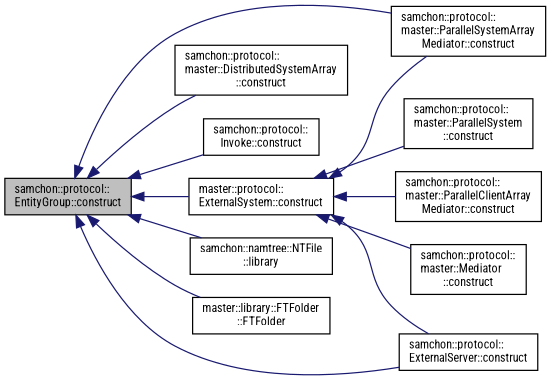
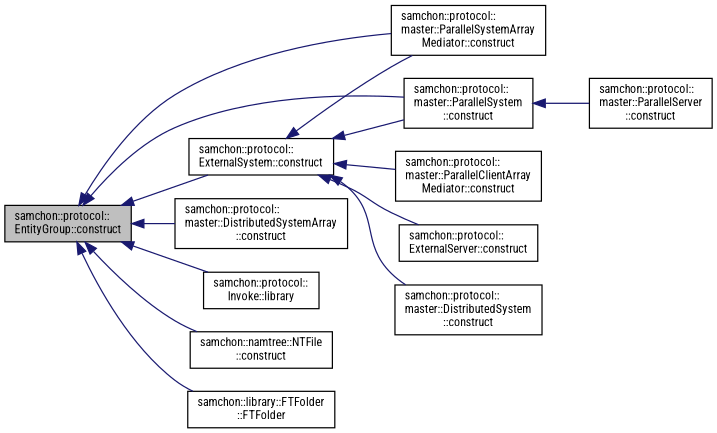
node "samchon::protocol:: master::ParallelServer ::construct": added
node "samchon::protocol:: Invoke::construct": label "samchon::protocol:: Invoke::construct" -> "samchon::protocol:: Invoke::library"
node "master::protocol:: ExternalSystem::construct": label "master::protocol:: ExternalSystem::construct" -> "samchon::protocol:: ExternalSystem::construct"
node "samchon::namtree::NTFile ::library": label "samchon::namtree::NTFile ::library" -> "samchon::namtree::NTFile ::construct"
node "samchon::protocol:: master::Mediator ::construct": label "samchon::protocol:: master::Mediator ::construct" -> "samchon::protocol:: master::DistributedSystem ::construct"
node "master::library::FTFolder ::FTFolder": label "master::library::FTFolder ::FTFolder" -> "samchon::library::FTFolder ::FTFolder"
edge "samchon::protocol:: ExternalServer::construct" -> "samchon::protocol:: EntityGroup::construct": now "samchon::protocol:: master::ParallelSystem ::construct" -> "samchon::protocol:: EntityGroup::construct"
